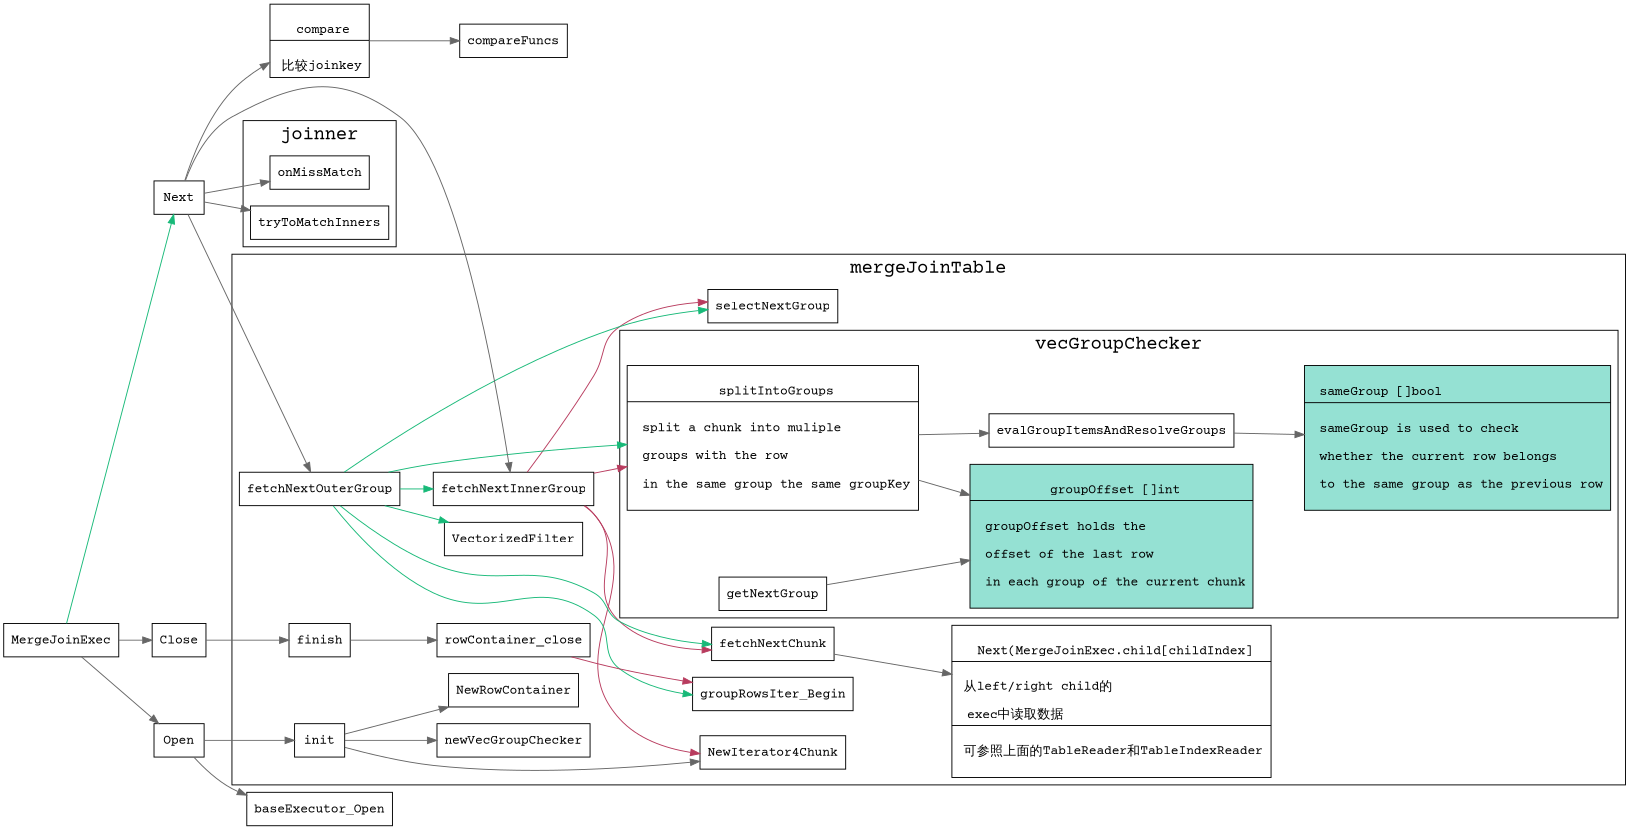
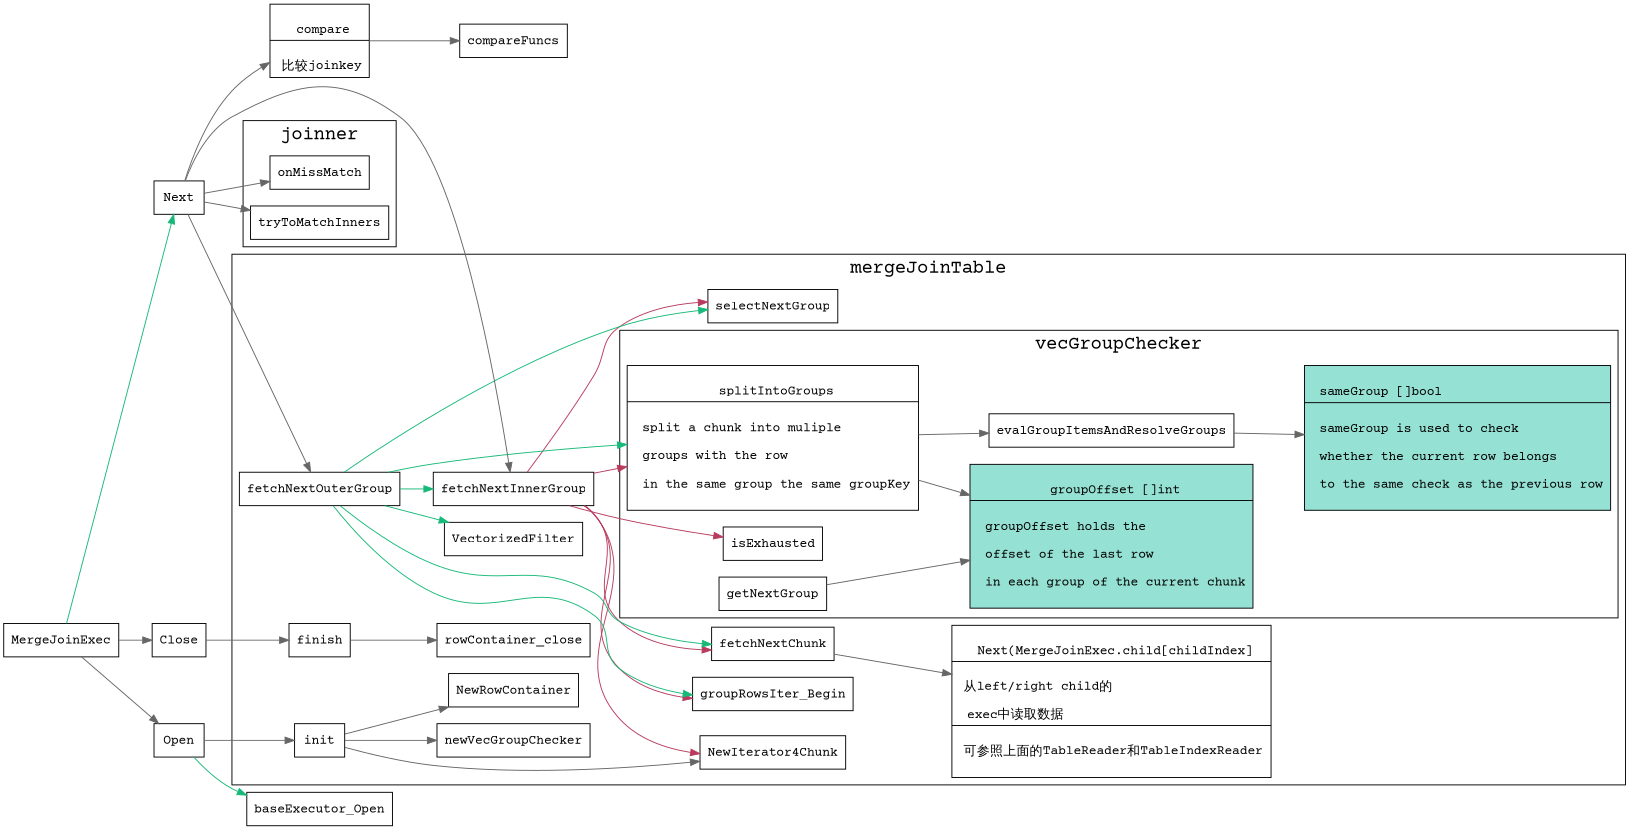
node "sameGroup []bool": text "to the same group as the previous row" -> "to the same check as the previous row"
node "isExhausted": added
edge "rowContainer_close" -> "groupRowsIter_Begin": now "fetchNextInnerGroup" -> "groupRowsIter_Begin"
edge "Open" -> "baseExecutor_Open": color gray40 -> #17b978
